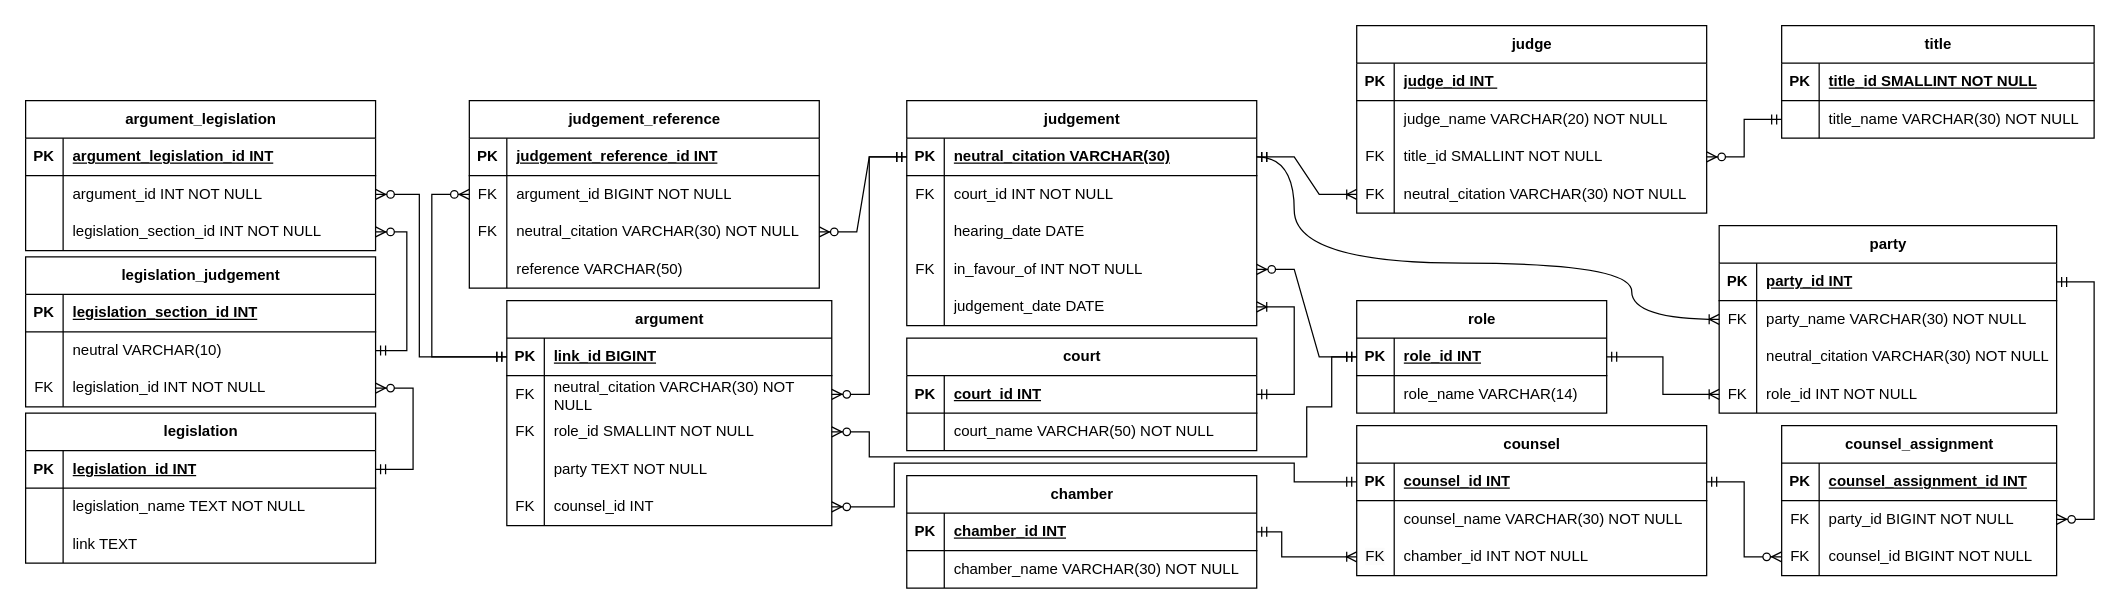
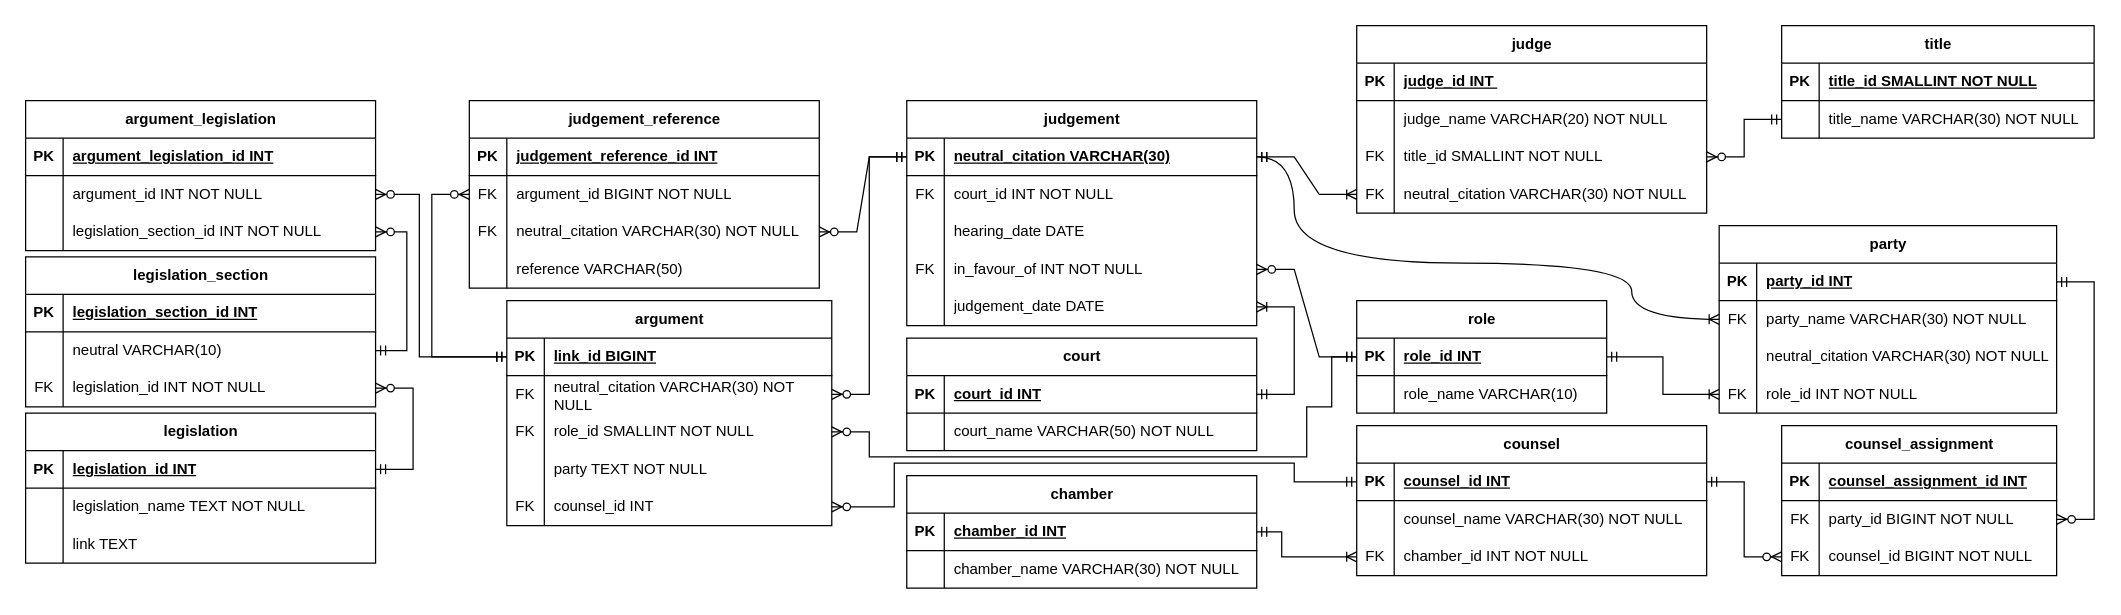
node "legislation_judgement": label "legislation_judgement" -> "legislation_section"
node "role_name VARCHAR(14)": label "role_name VARCHAR(14)" -> "role_name VARCHAR(10)"
